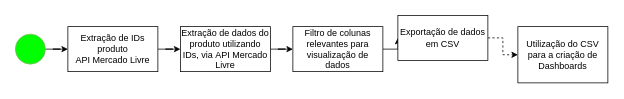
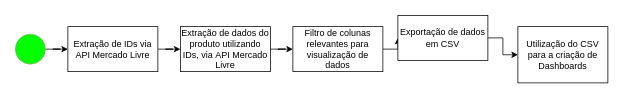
edge "Exportação de dados em CSV" -> "Utilização do CSV para a criação de Dashboards": style dashed -> solid
node "Extração de IDs produto API Mercado Livre": label "Extração de IDs produto API Mercado Livre" -> "Extração de IDs via API Mercado Livre"
